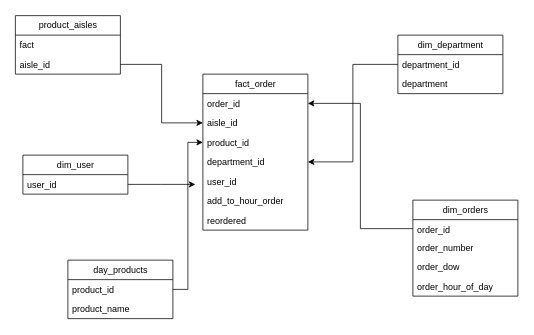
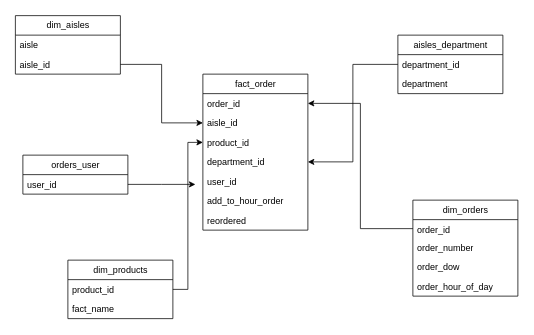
node "product_aisles": label "product_aisles" -> "dim_aisles"
node "dim_department": label "dim_department" -> "aisles_department"
node "fact": label "fact" -> "aisle"
node "dim_user": label "dim_user" -> "orders_user"
node "day_products": label "day_products" -> "dim_products"
node "product_name": label "product_name" -> "fact_name"
